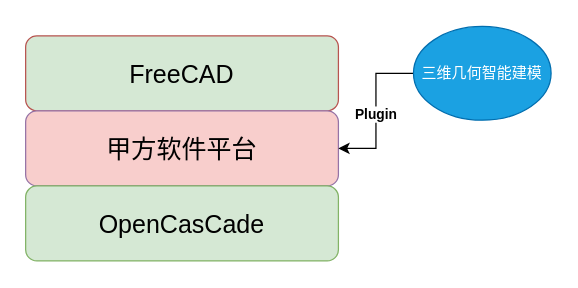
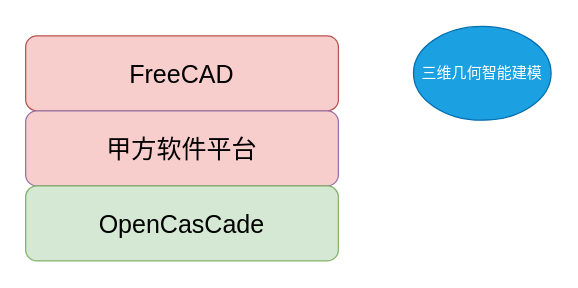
node "FreeCAD": fillcolor #d5e8d4 -> #f8cecc
edge "三维几何智能建模" -> "甲方软件平台": removed, label "Plugin"
